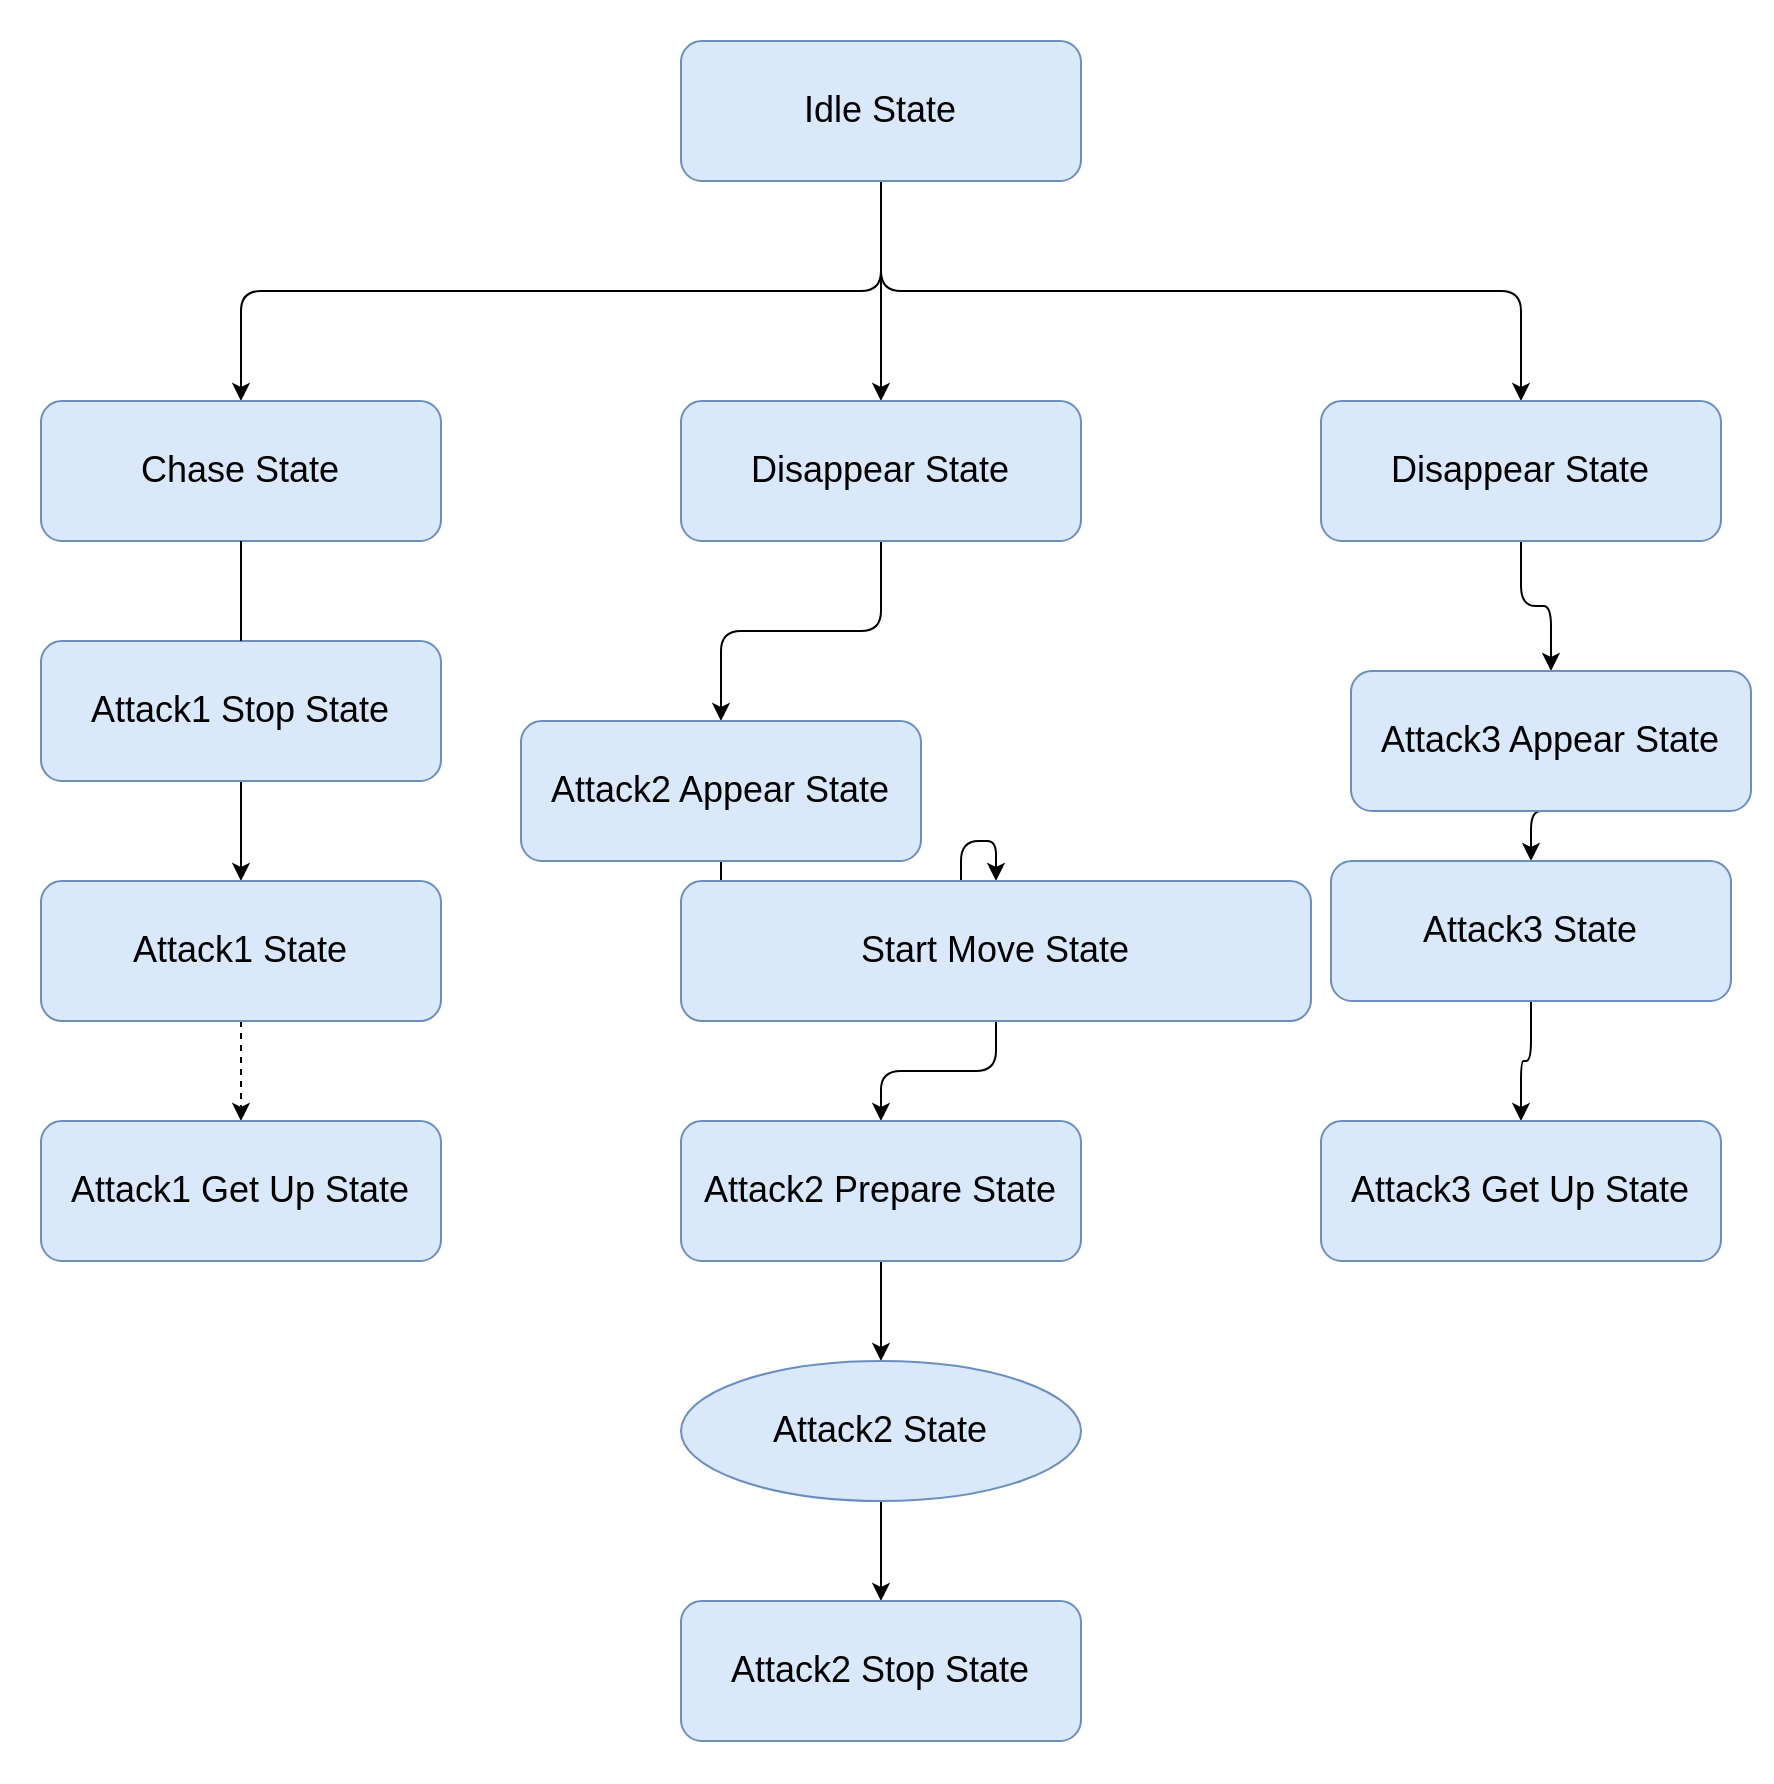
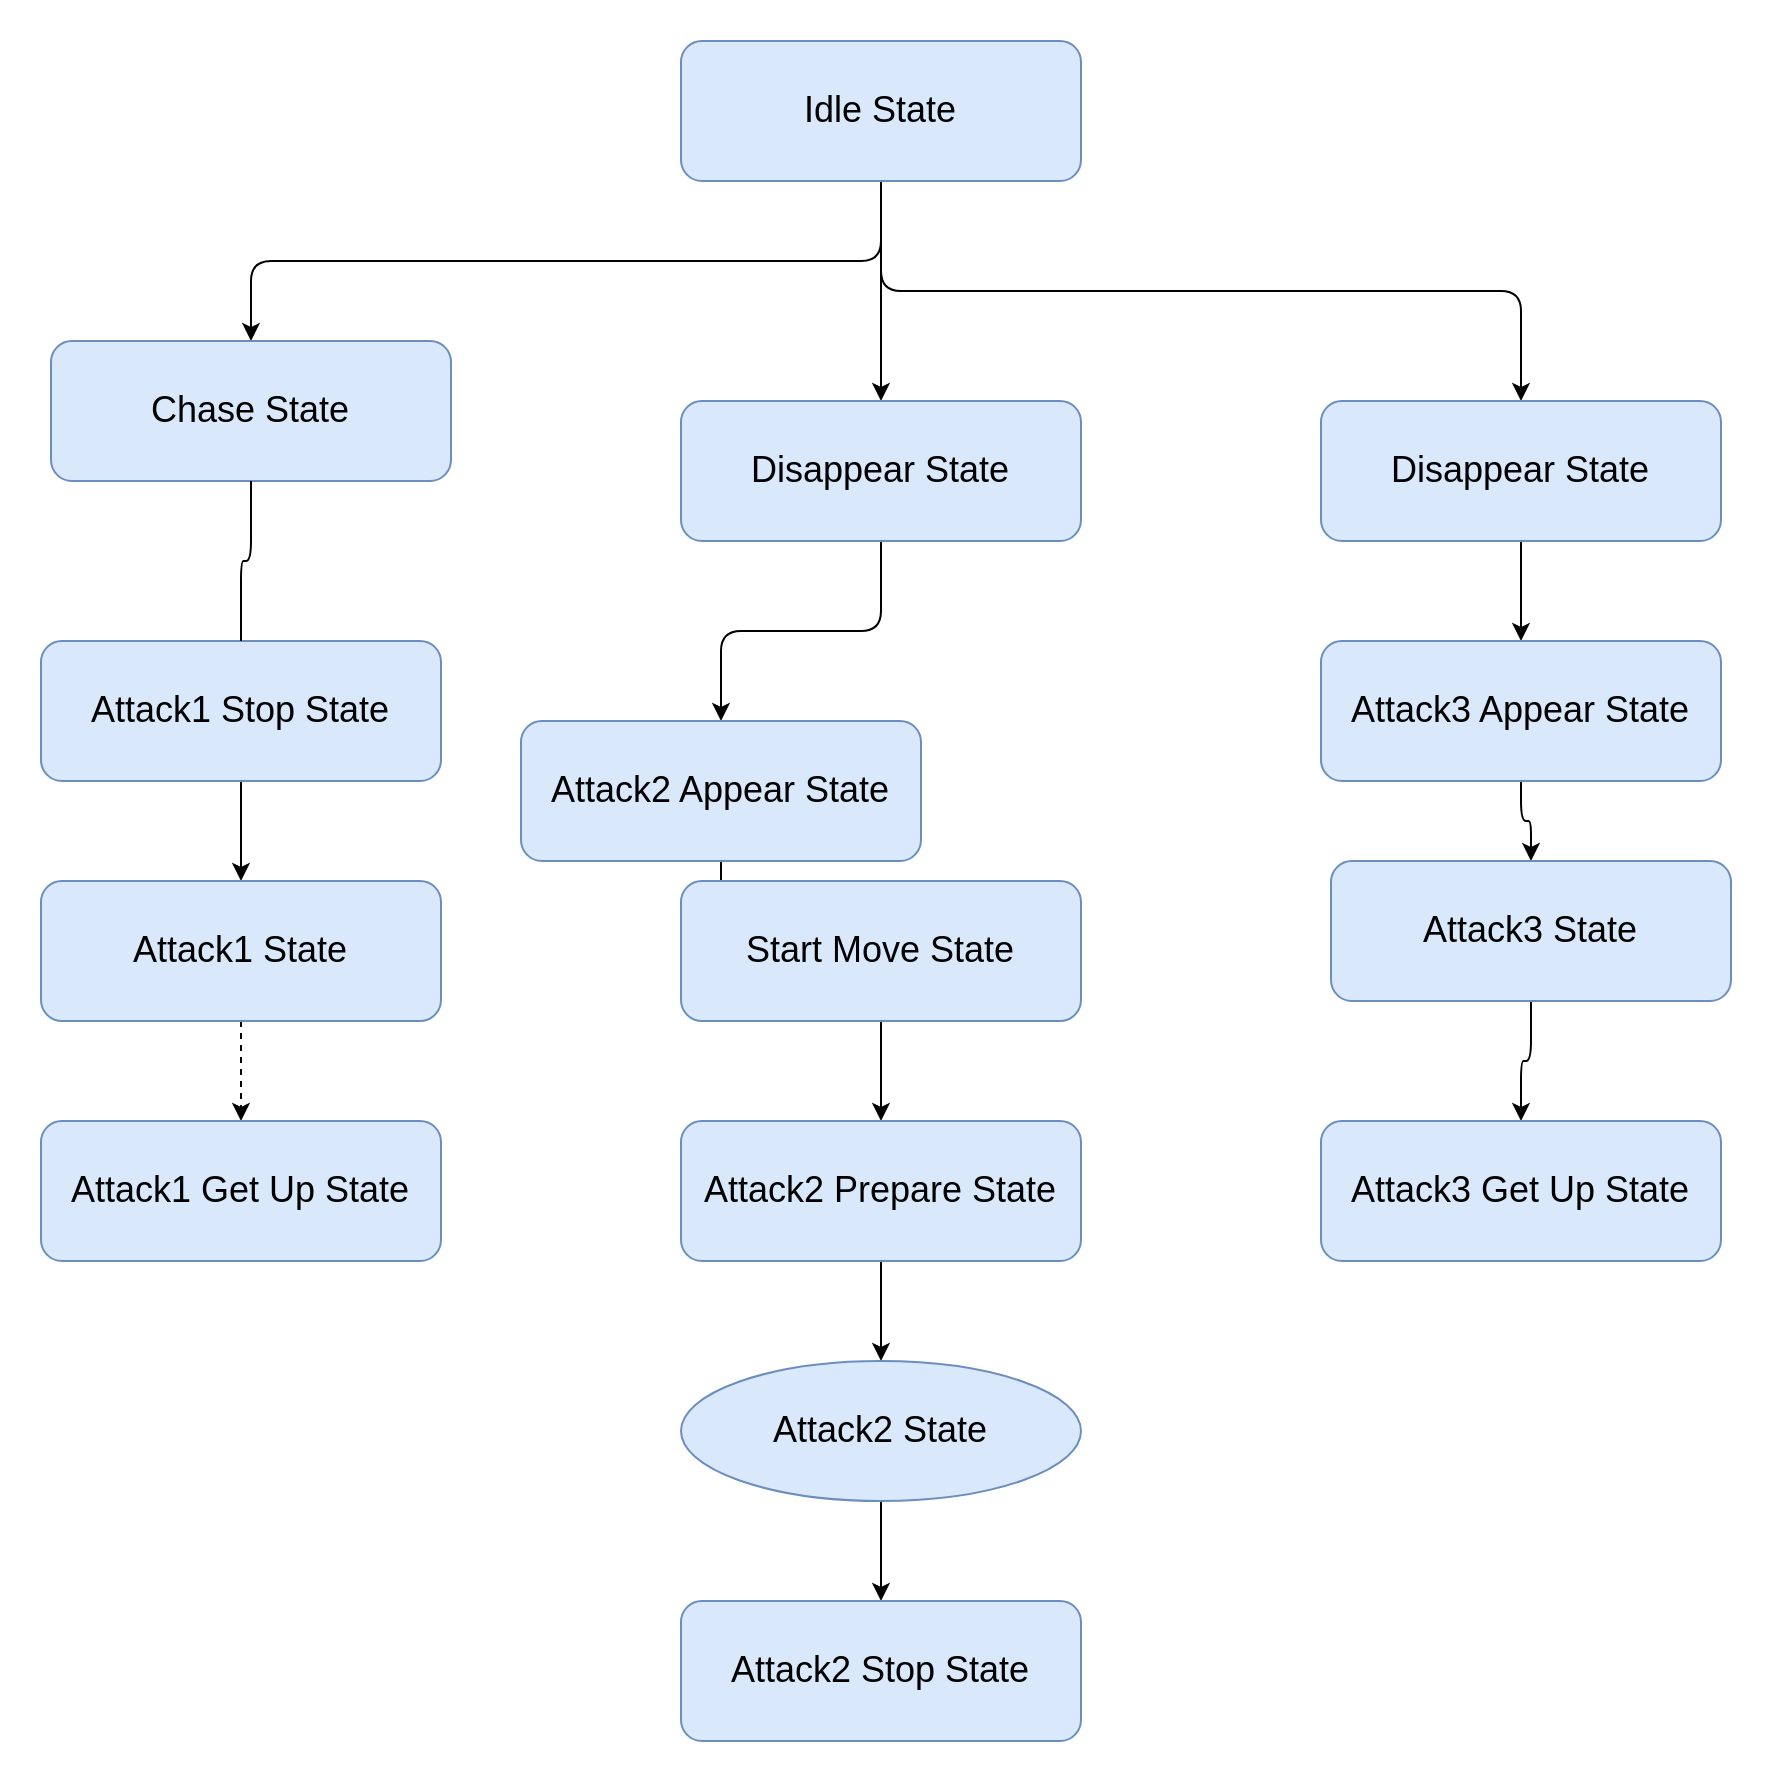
node "Chase State": moved (241, 471) -> (251, 411)
node "Attack3 Appear State": moved (1551, 741) -> (1521, 711)
node "Start Move State": size 630x140 -> 400x140
